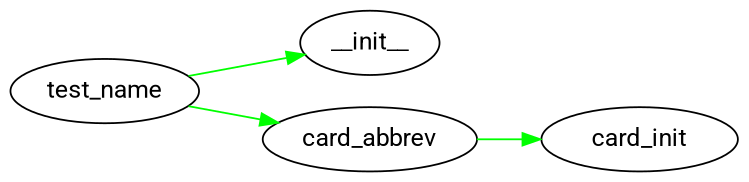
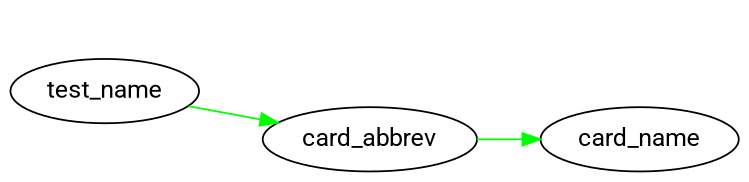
node "__init__": removed
node "card_init": label "card_init" -> "card_name"
